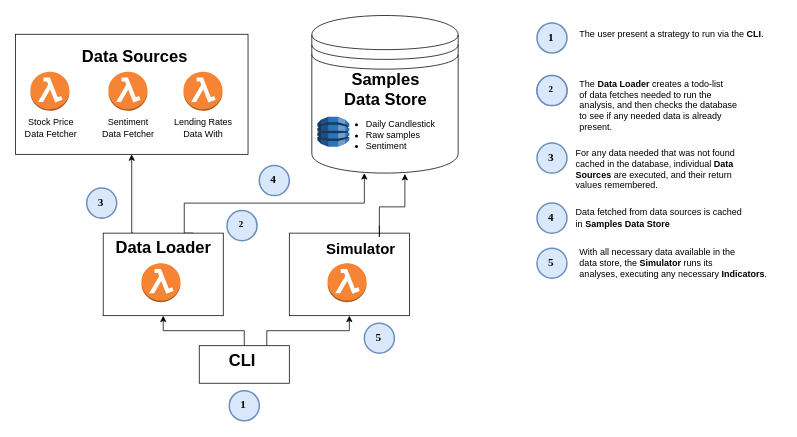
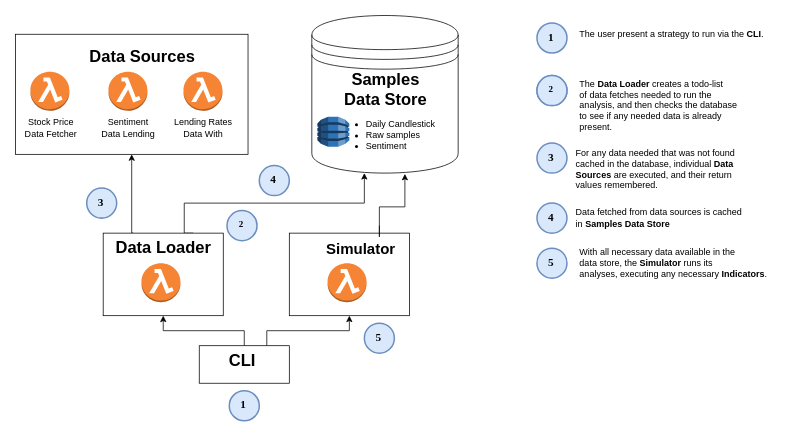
node "Data Sources": moved (139, 53) -> (146, 53)
node "Sentiment Data Fetcher": label "Sentiment Data Fetcher" -> "Sentiment Data Lending"
